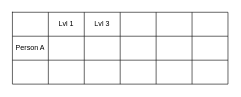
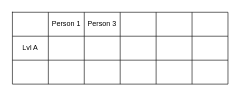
node "Lvl 1": label "Lvl 1" -> "Person 1"
node "Lvl 3": label "Lvl 3" -> "Person 3"
node "Person A": label "Person A" -> "Lvl A"
